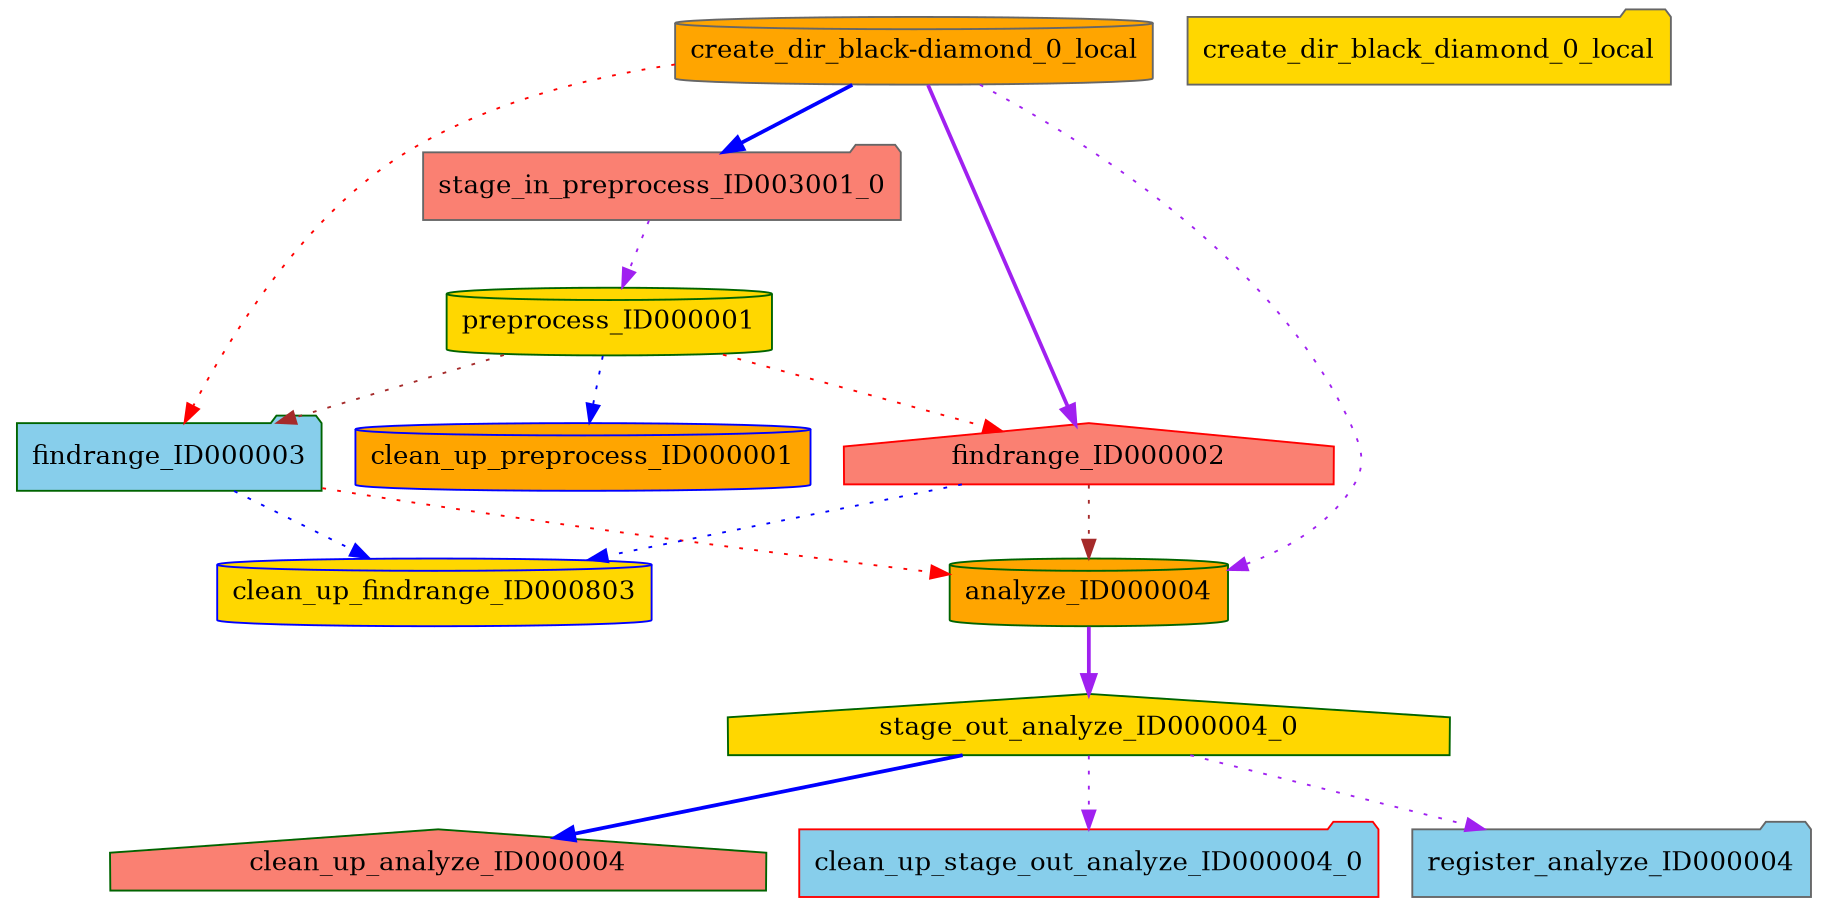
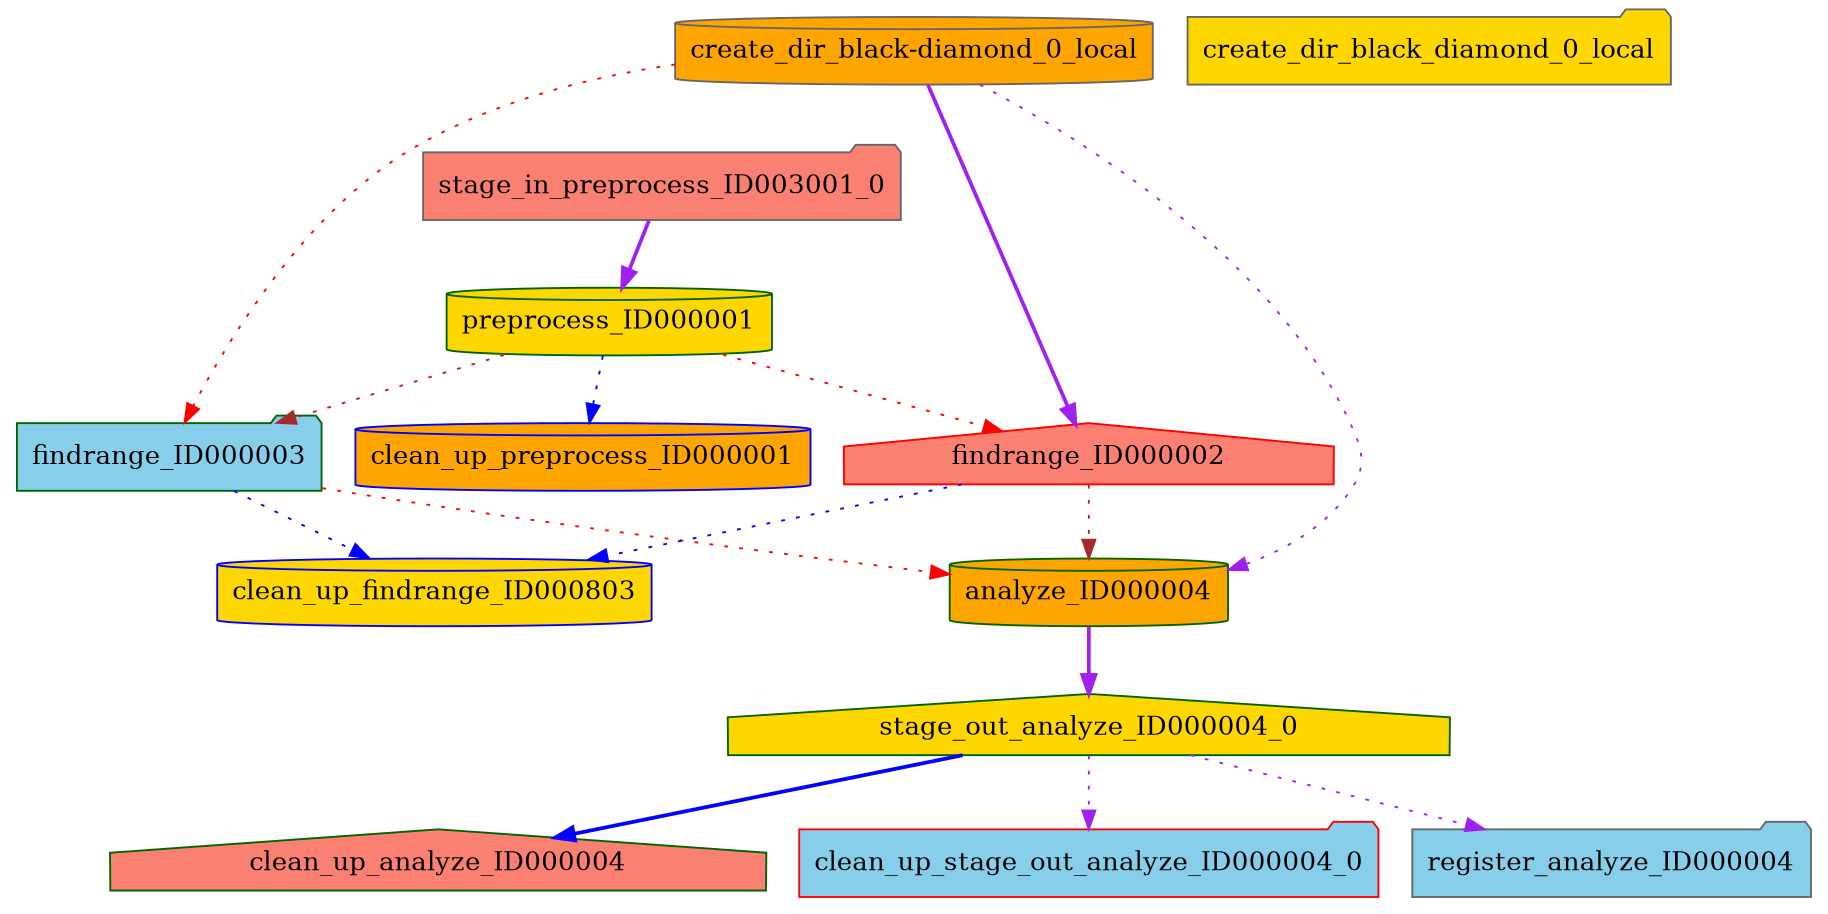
edge "create_dir_black-diamond_0_local" -> "stage_in_preprocess_ID003001_0": removed
edge "stage_in_preprocess_ID003001_0" -> "preprocess_ID000001": style dotted -> bold
